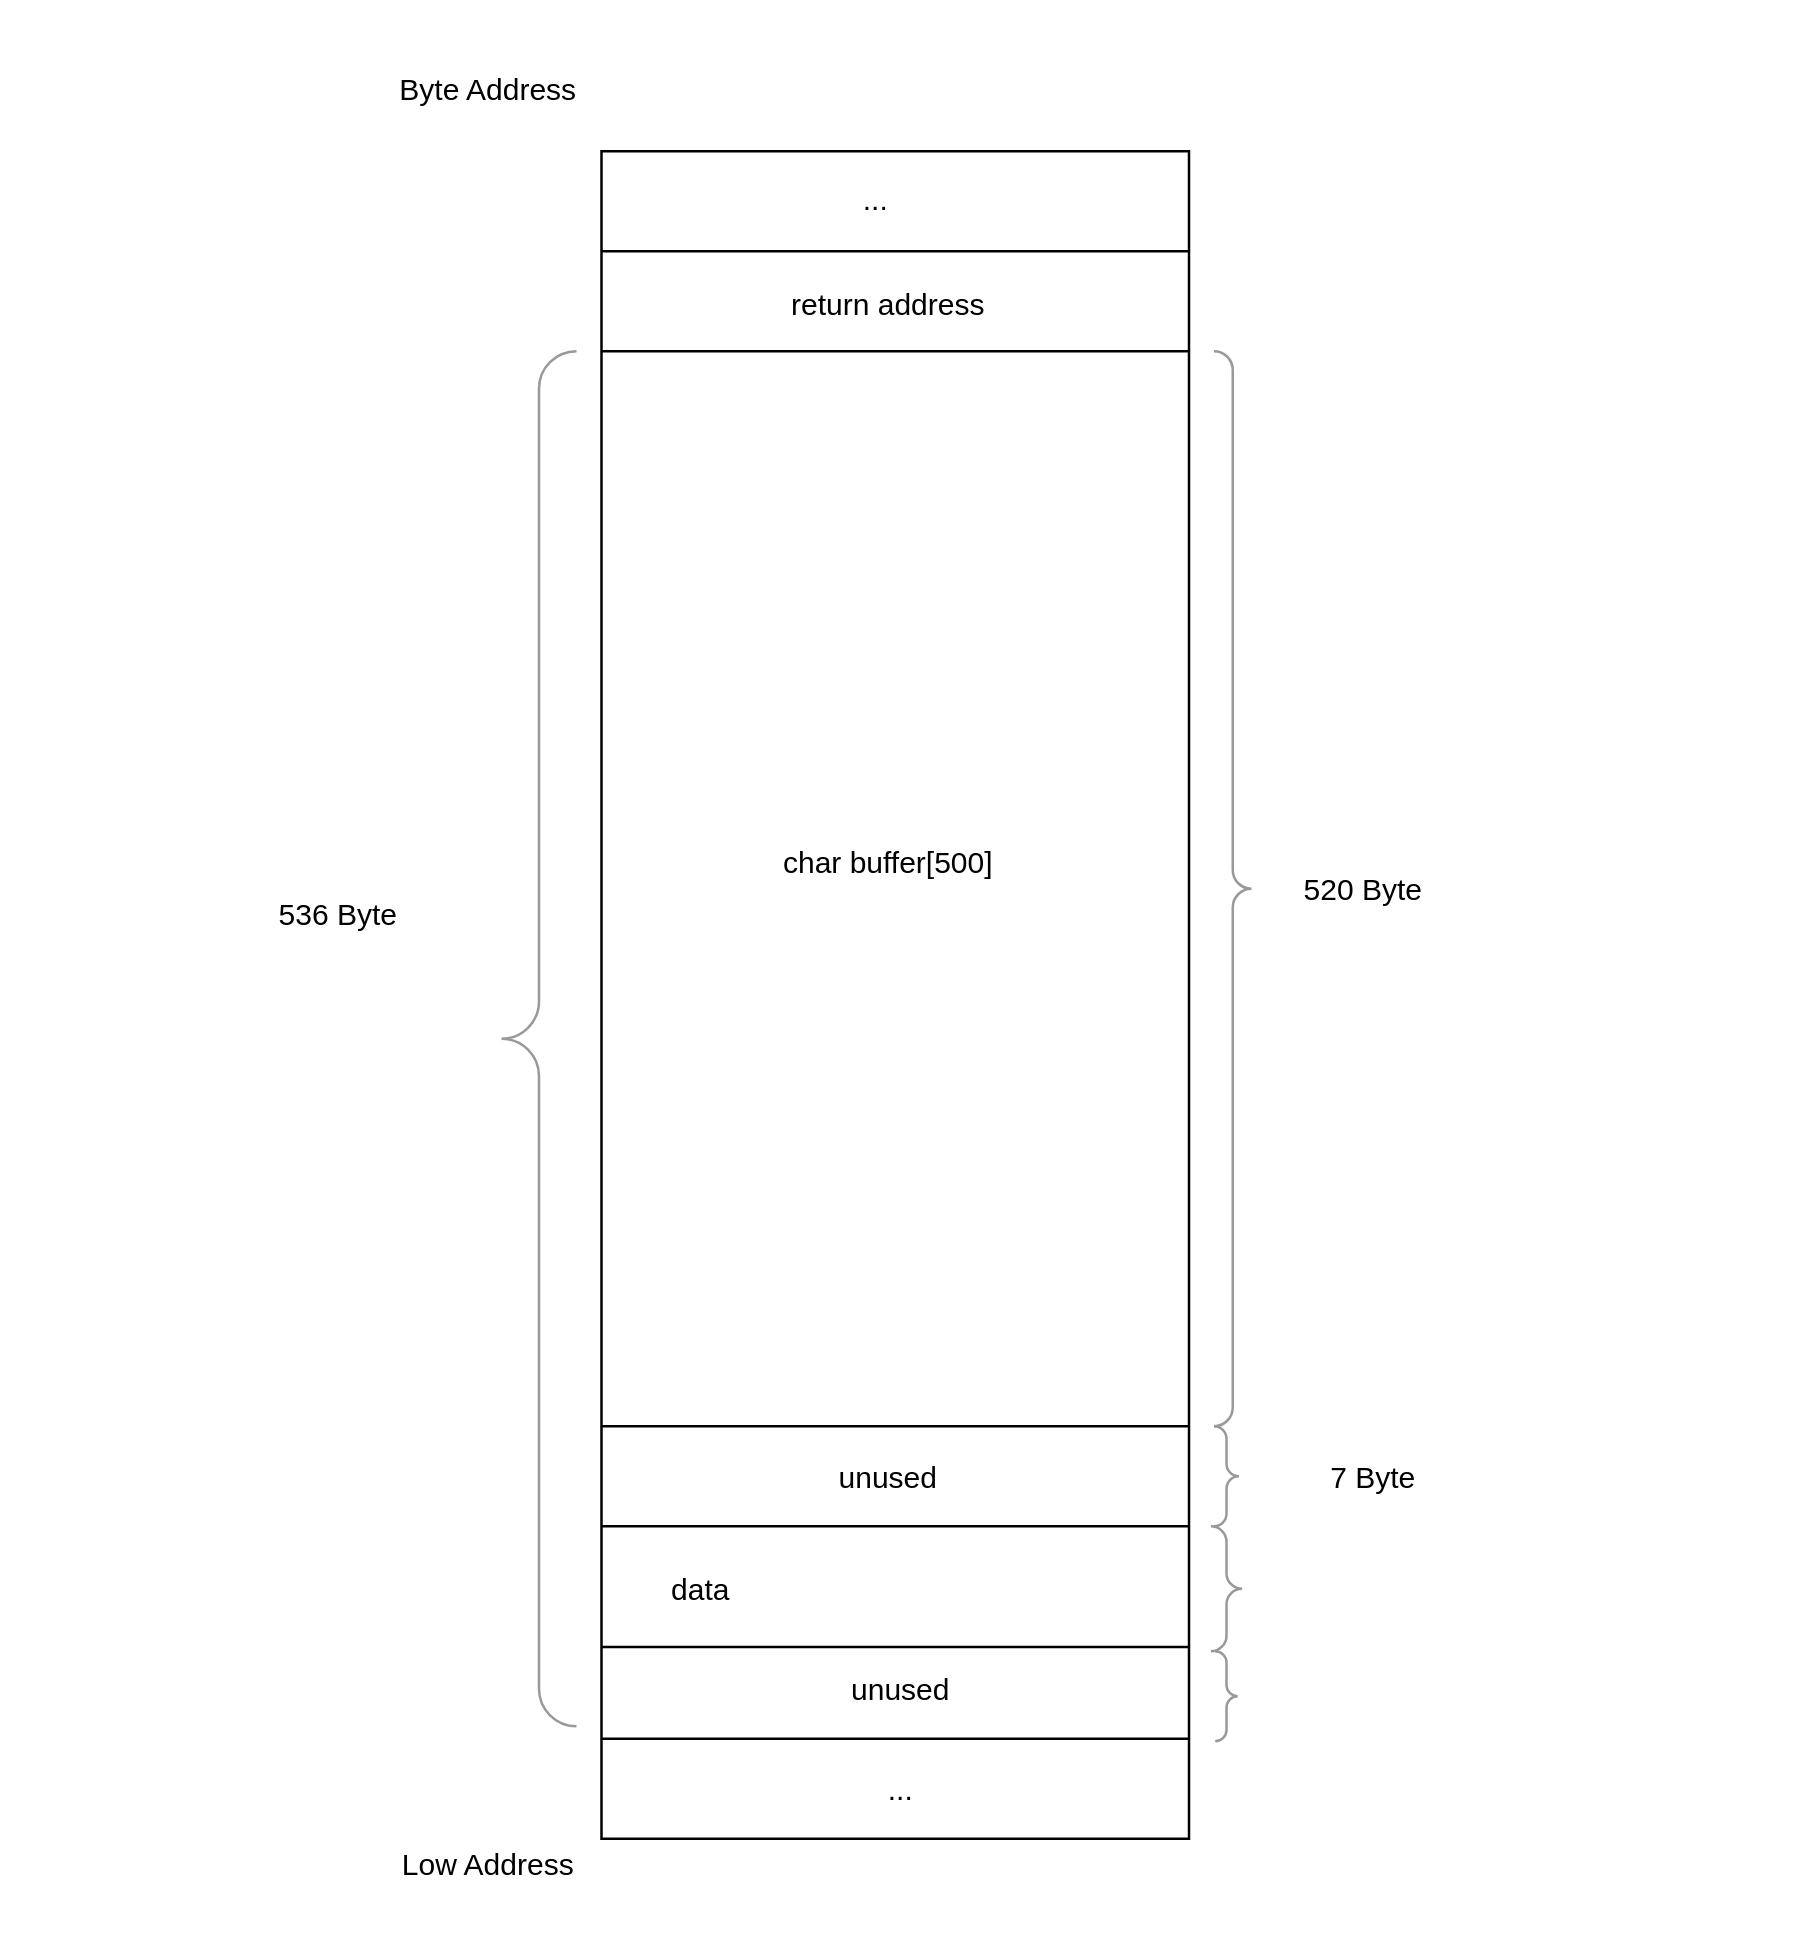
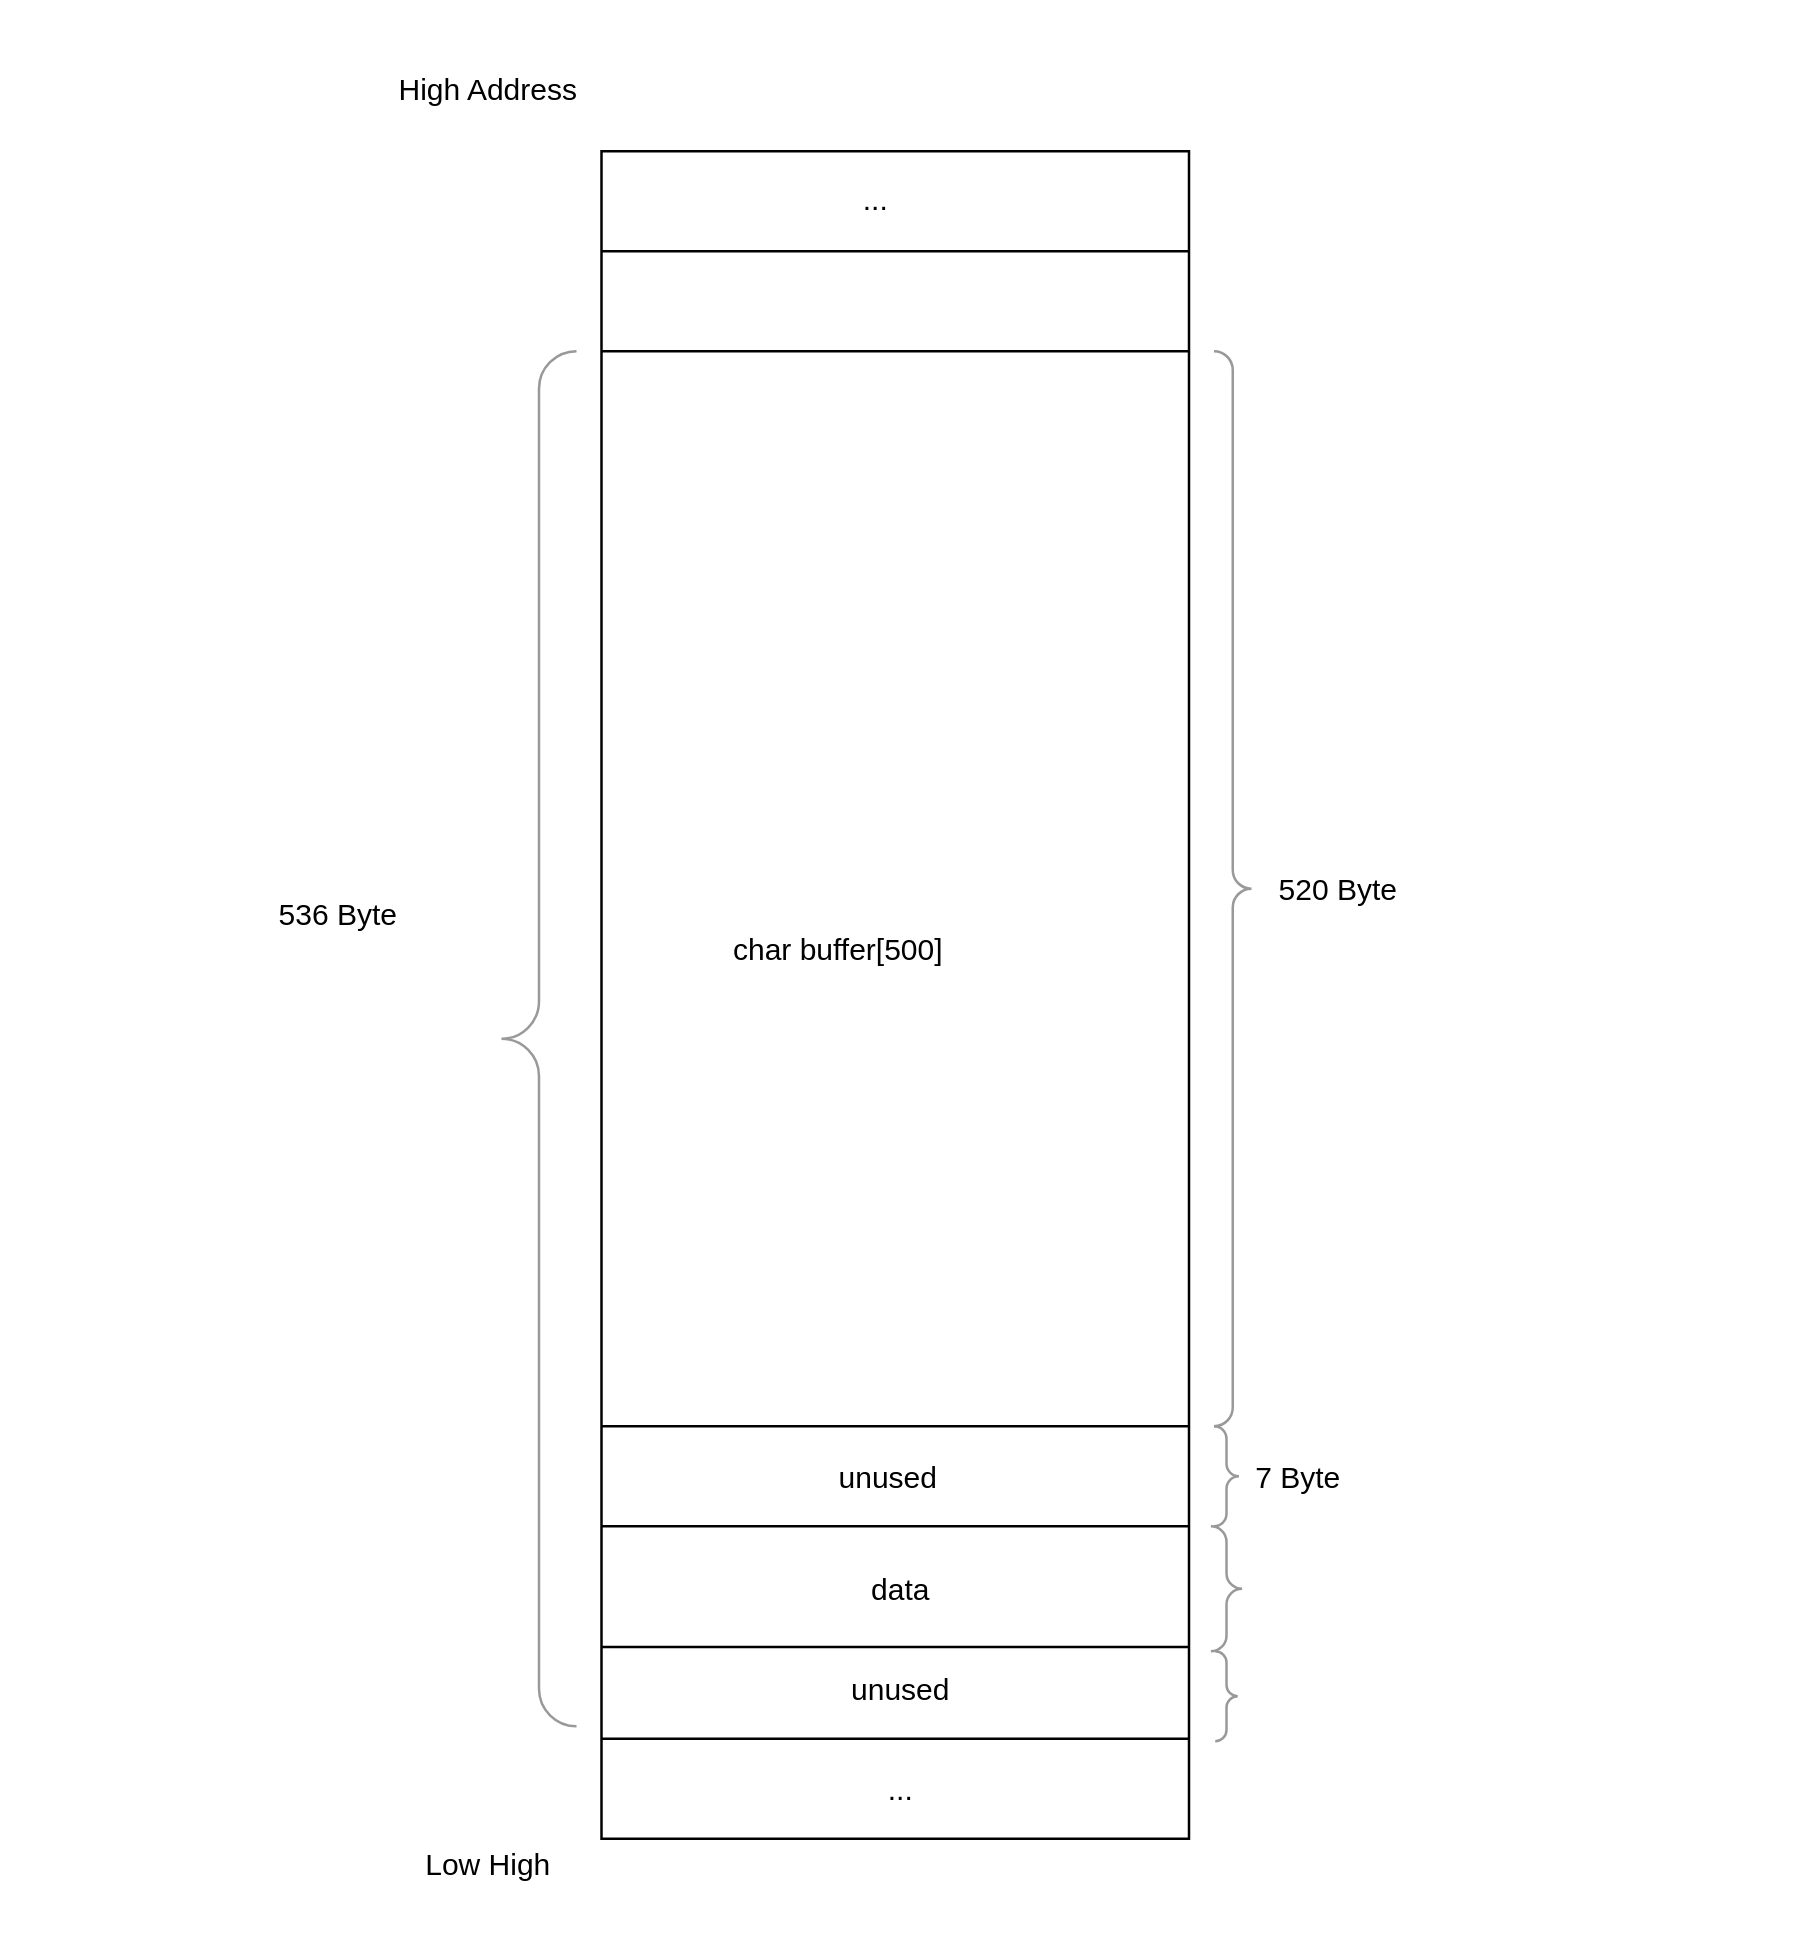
node "Byte Address": label "Byte Address" -> "High Address"
node "return address": removed
node "char buffer[500]": moved (889, 864) -> (839, 951)
node "520 Byte": moved (1364, 889) -> (1339, 889)
node "7 Byte": moved (1401, 1476) -> (1326, 1476)
node "data": moved (701, 1589) -> (901, 1589)
node "Low Address": label "Low Address" -> "Low High"
